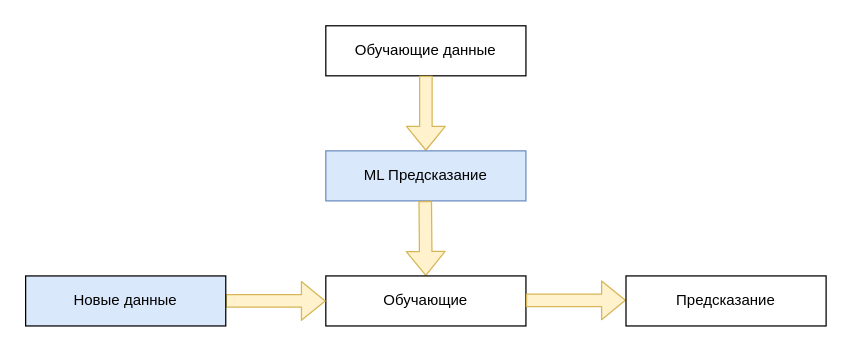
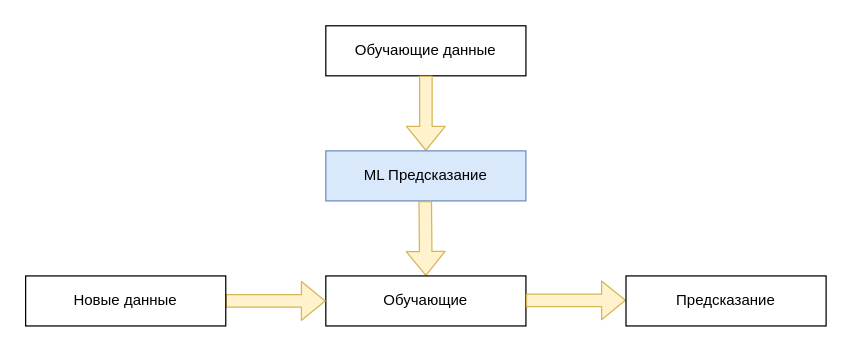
node "Новые данные": fillcolor #dae8fc -> #ffffff
